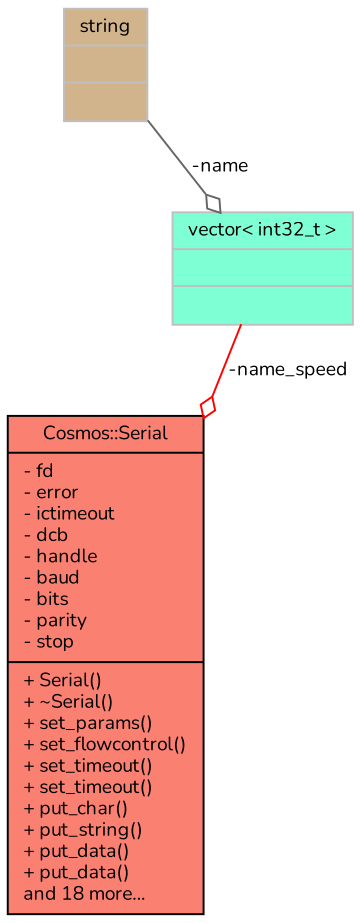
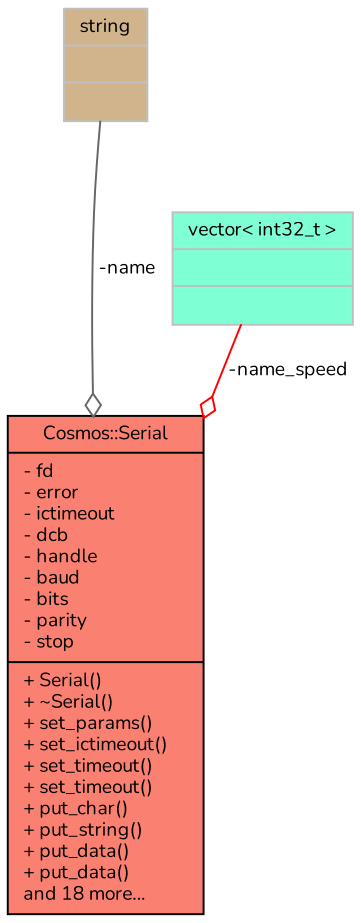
edge "string" -> "vector< int32_t >": now "string" -> "Cosmos::Serial"
node "Cosmos::Serial": text "+ set_flowcontrol()" -> "+ set_ictimeout()"
